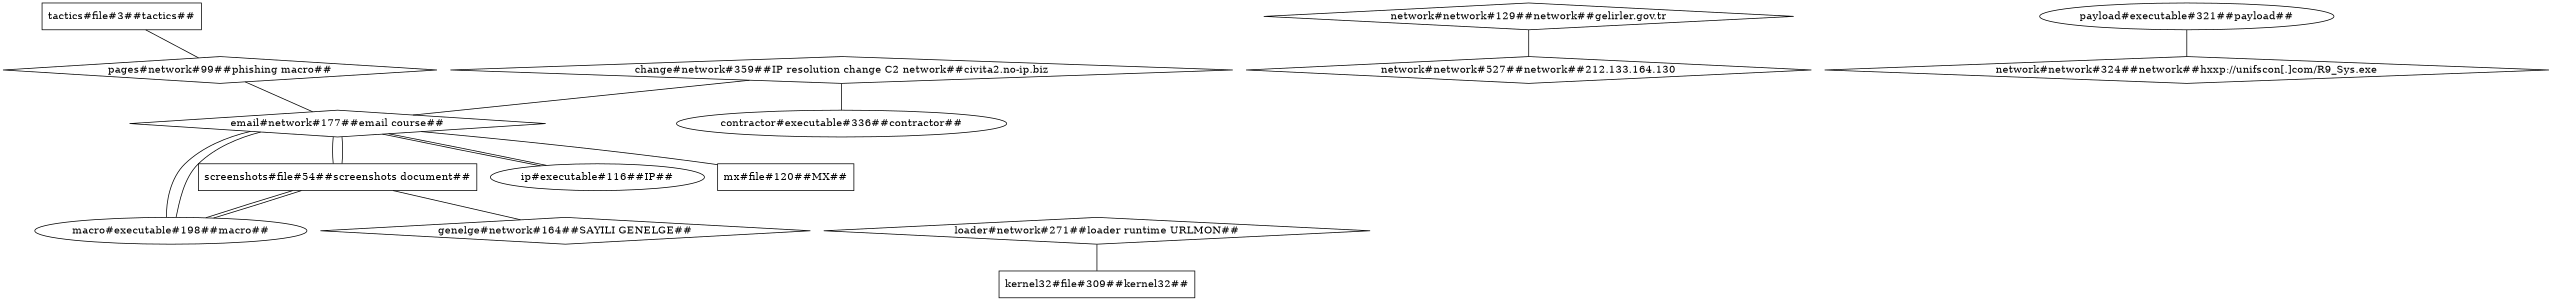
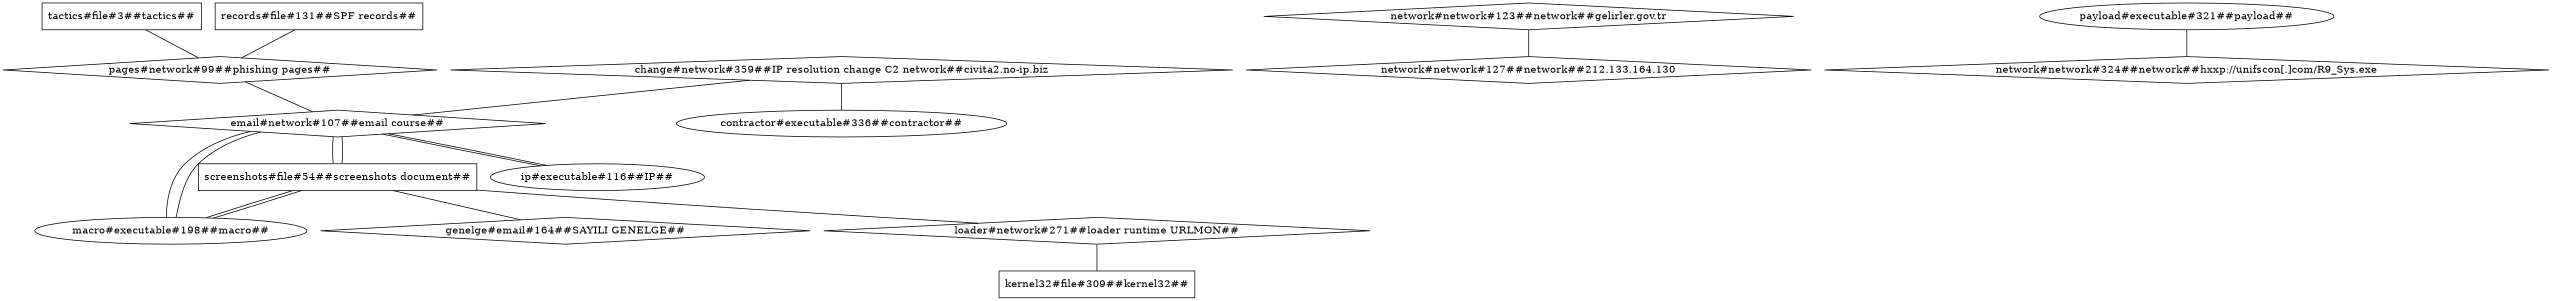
node "records#file#131##SPF records##": added
node "network#network#129##network##gelirler.gov.tr": label "network#network#129##network##gelirler.gov.tr" -> "network#network#123##network##gelirler.gov.tr"
node "pages#network#99##phishing macro##": label "pages#network#99##phishing macro##" -> "pages#network#99##phishing pages##"
node "network#network#527##network##212.133.164.130": label "network#network#527##network##212.133.164.130" -> "network#network#127##network##212.133.164.130"
node "email#network#177##email course##": label "email#network#177##email course##" -> "email#network#107##email course##"
node "mx#file#120##MX##": removed
edge "screenshots#file#54##screenshots document##" -- "loader#network#271##loader runtime URLMON##": added
node "genelge#network#164##SAYILI GENELGE##": label "genelge#network#164##SAYILI GENELGE##" -> "genelge#email#164##SAYILI GENELGE##"
